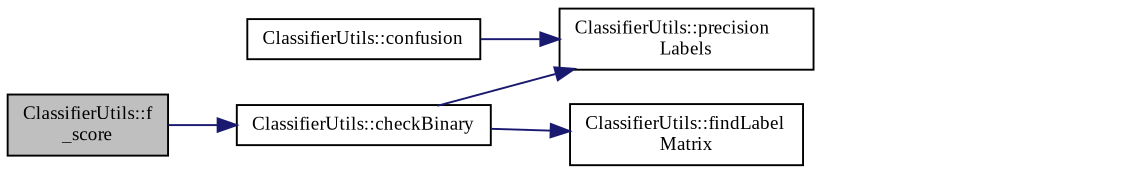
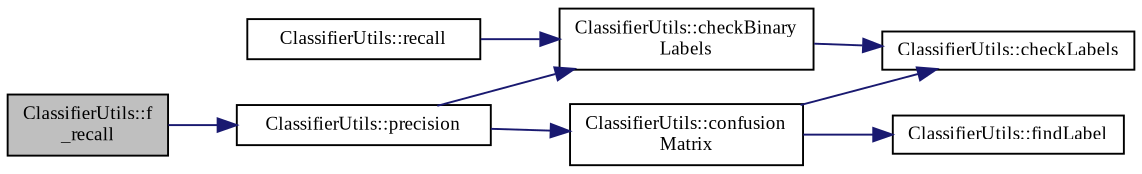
node "ClassifierUtils::confusion": label "ClassifierUtils::confusion" -> "ClassifierUtils::recall"
node "ClassifierUtils::precision Labels": label "ClassifierUtils::precision Labels" -> "ClassifierUtils::checkBinary Labels"
node "ClassifierUtils::checkLabels": added
node "ClassifierUtils::f _score": label "ClassifierUtils::f _score" -> "ClassifierUtils::f _recall"
node "ClassifierUtils::checkBinary": label "ClassifierUtils::checkBinary" -> "ClassifierUtils::precision"
node "ClassifierUtils::findLabel Matrix": label "ClassifierUtils::findLabel Matrix" -> "ClassifierUtils::confusion Matrix"
node "ClassifierUtils::findLabel": added
